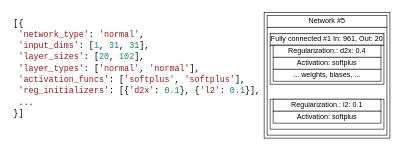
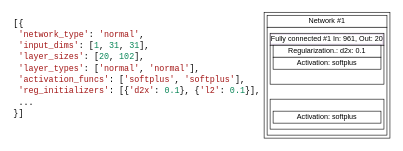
node "Network #5": label "Network #5" -> "Network #1"
node "Regularization.: d2x: 0.4": label "Regularization.: d2x: 0.4" -> "Regularization.: d2x: 0.1"
node "... weights, biases, ...": removed
node "Regularization.: l2: 0.1": removed
